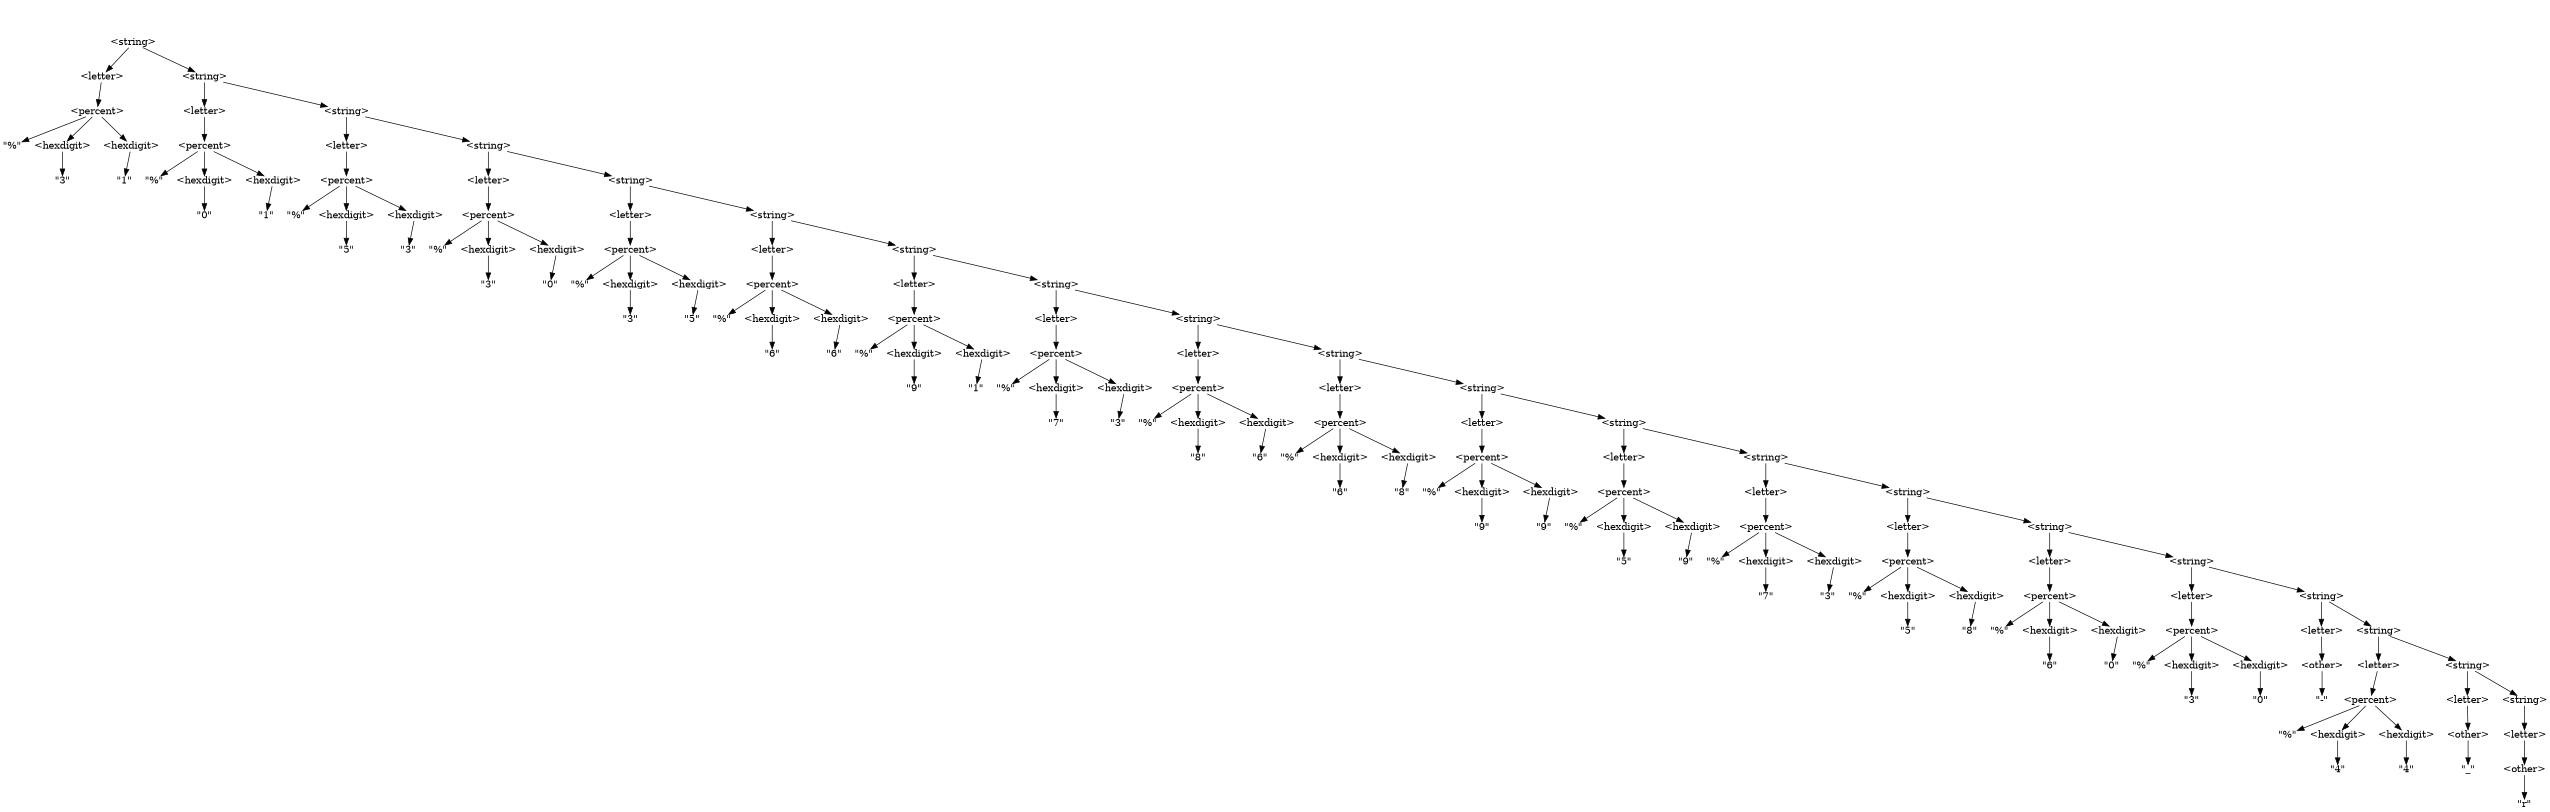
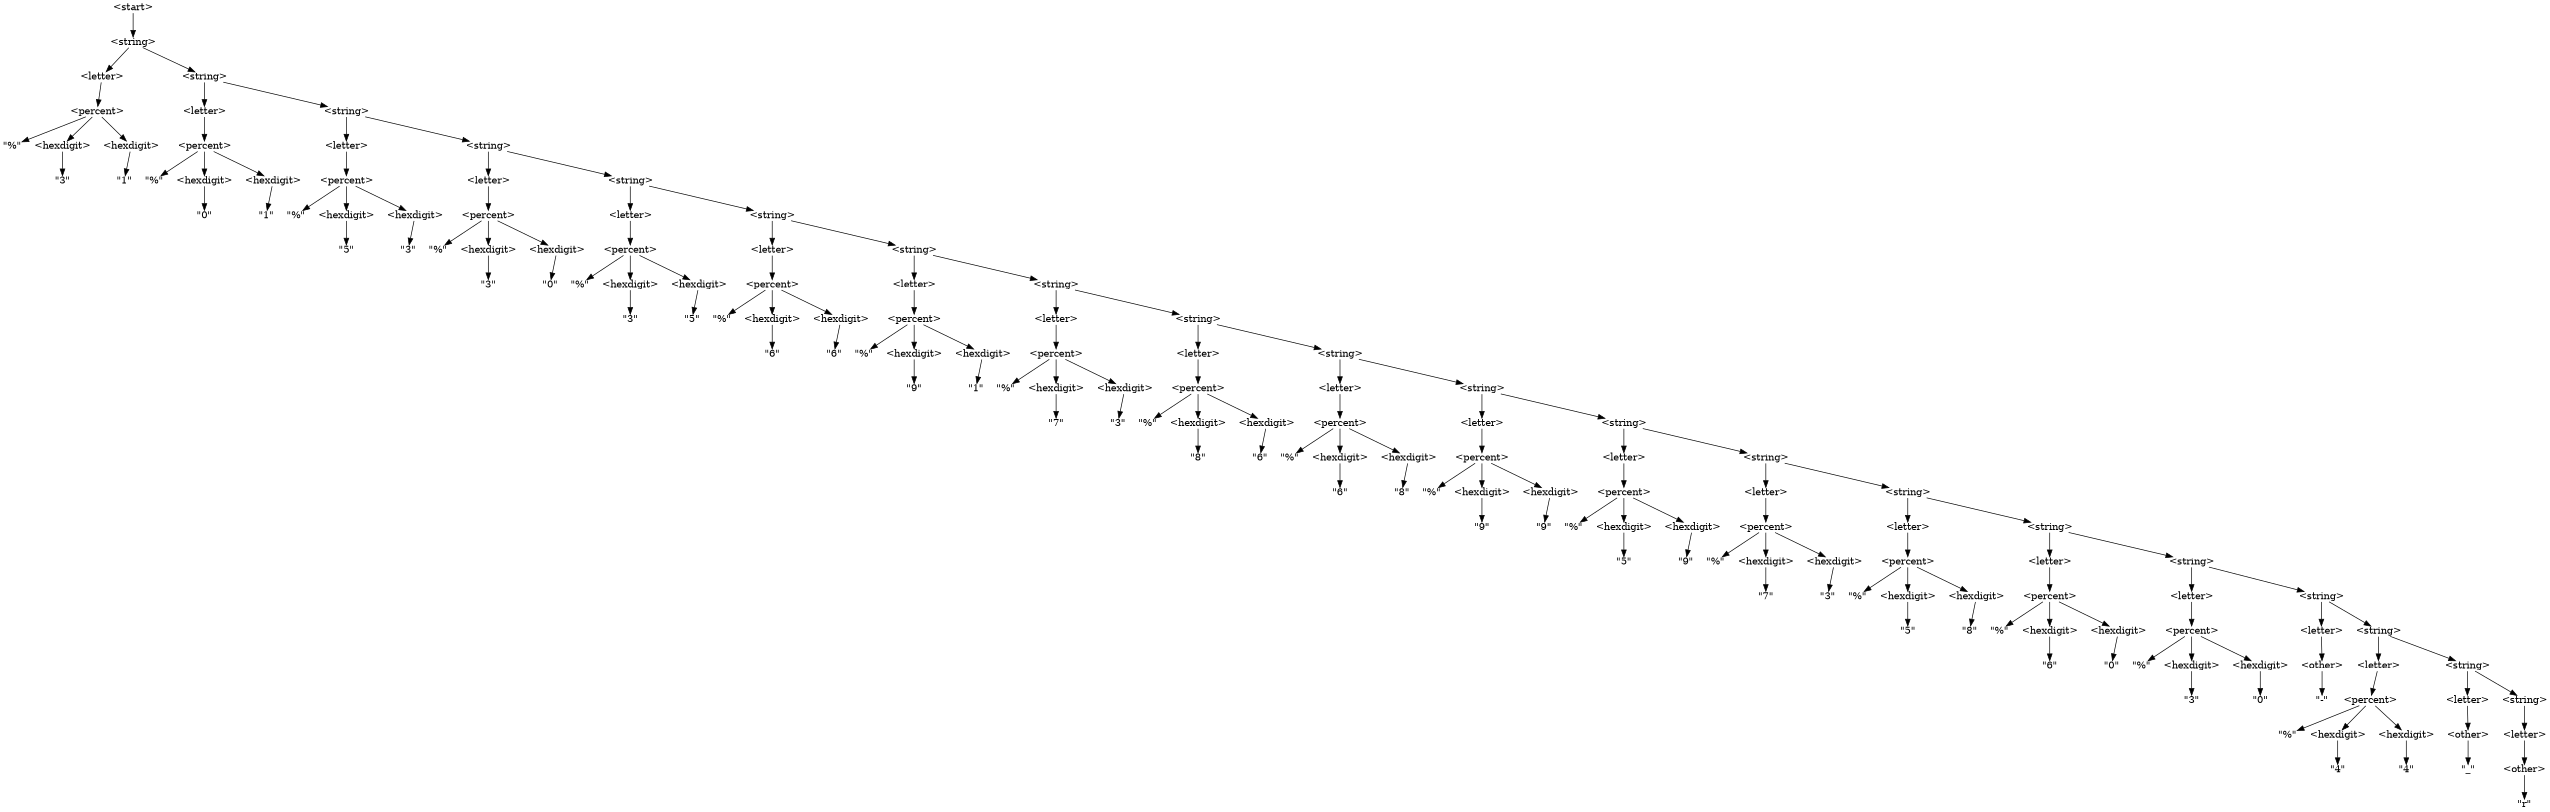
node "<start>": added
